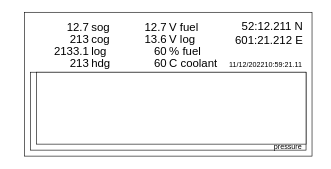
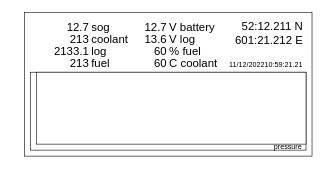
node "V fuel": label "V fuel" -> "V battery"
node "cog": label "cog" -> "coolant"
node "hdg": label "hdg" -> "fuel"
node "11/12/202210:59:21.11": label "11/12/202210:59:21.11" -> "11/12/202210:59:21.21"
